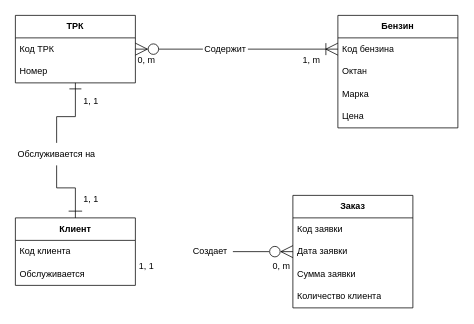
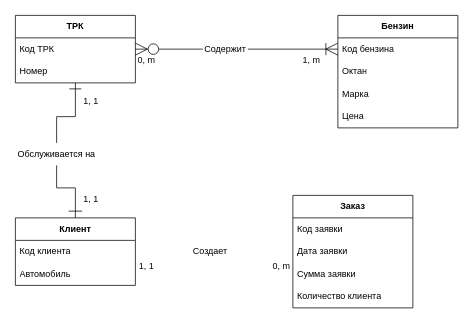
edge "Создает" -> "Дата заявки": removed
node "Обслуживается": label "Обслуживается" -> "Автомобиль"
